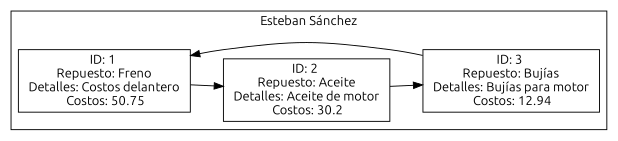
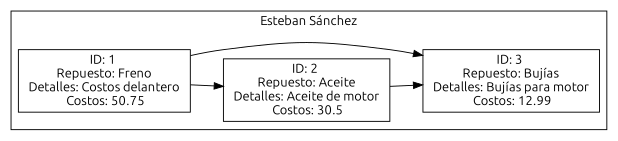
edge "ID: 3" -> "ID: 1": reversed
node "ID: 3": text "Costos: 12.94" -> "Costos: 12.99"
node "ID: 2": text "Costos: 30.2" -> "Costos: 30.5"
